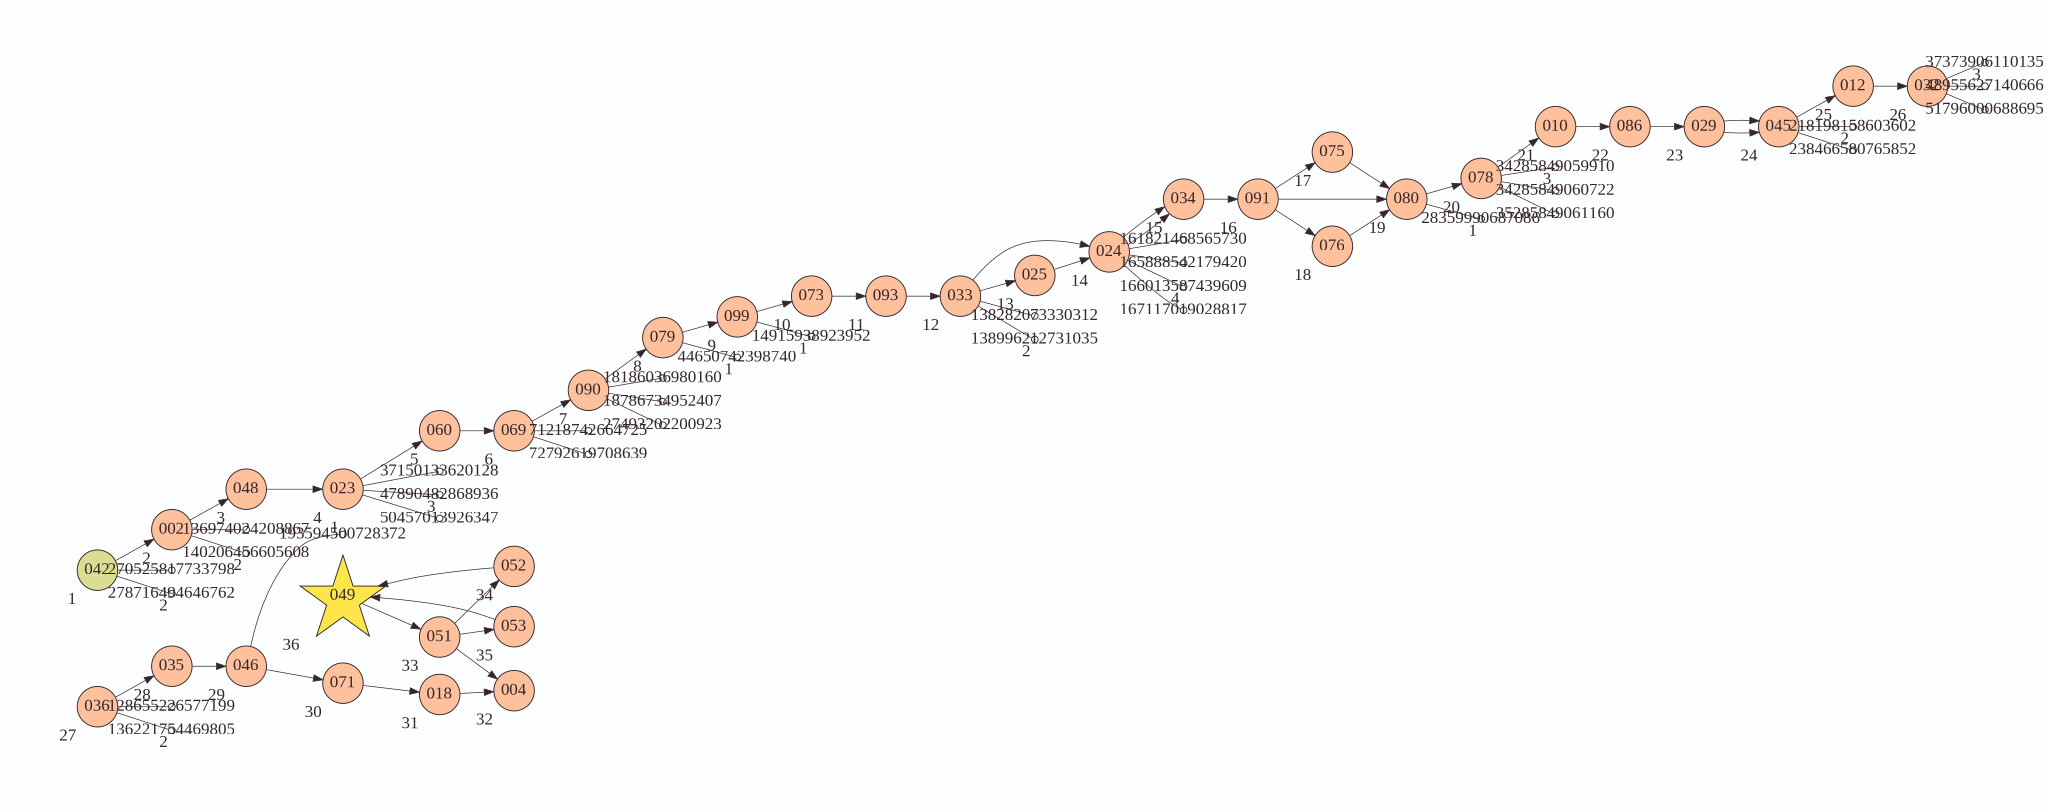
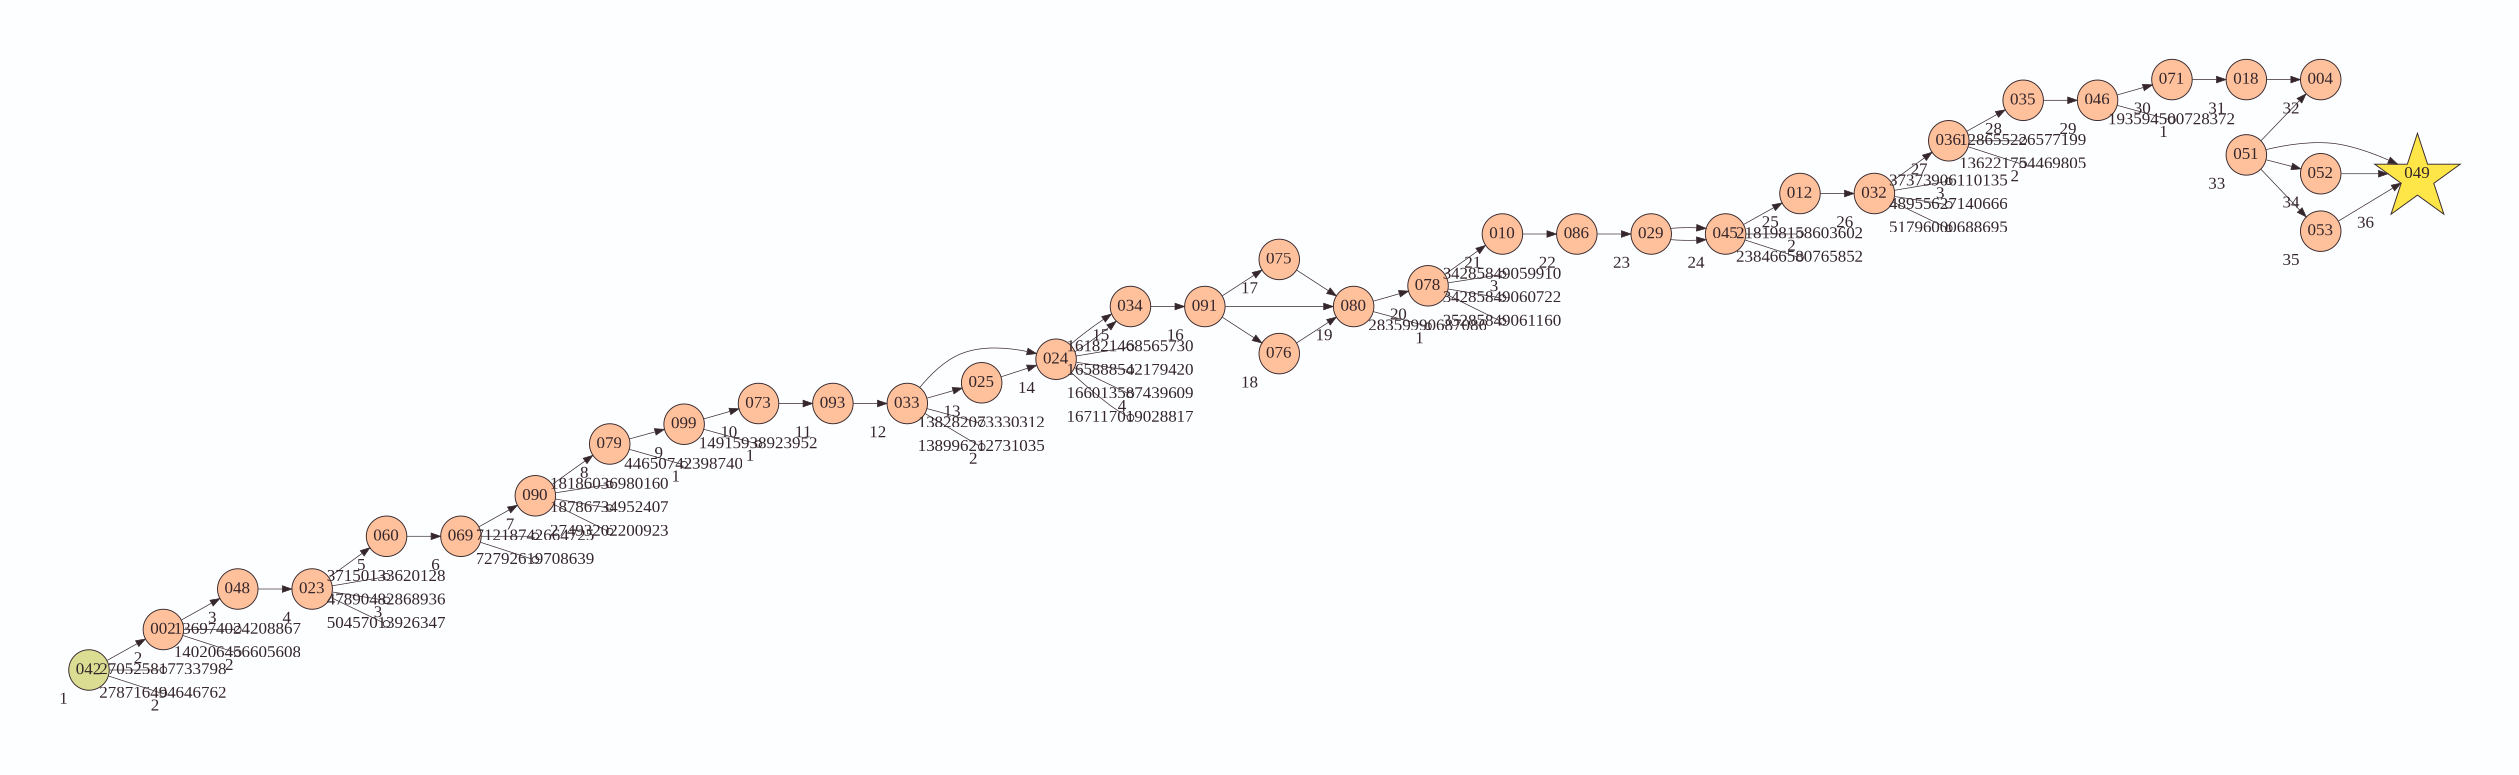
edge "032 26" -> "036 27": added
edge "049 36" -> "051 33": reversed
